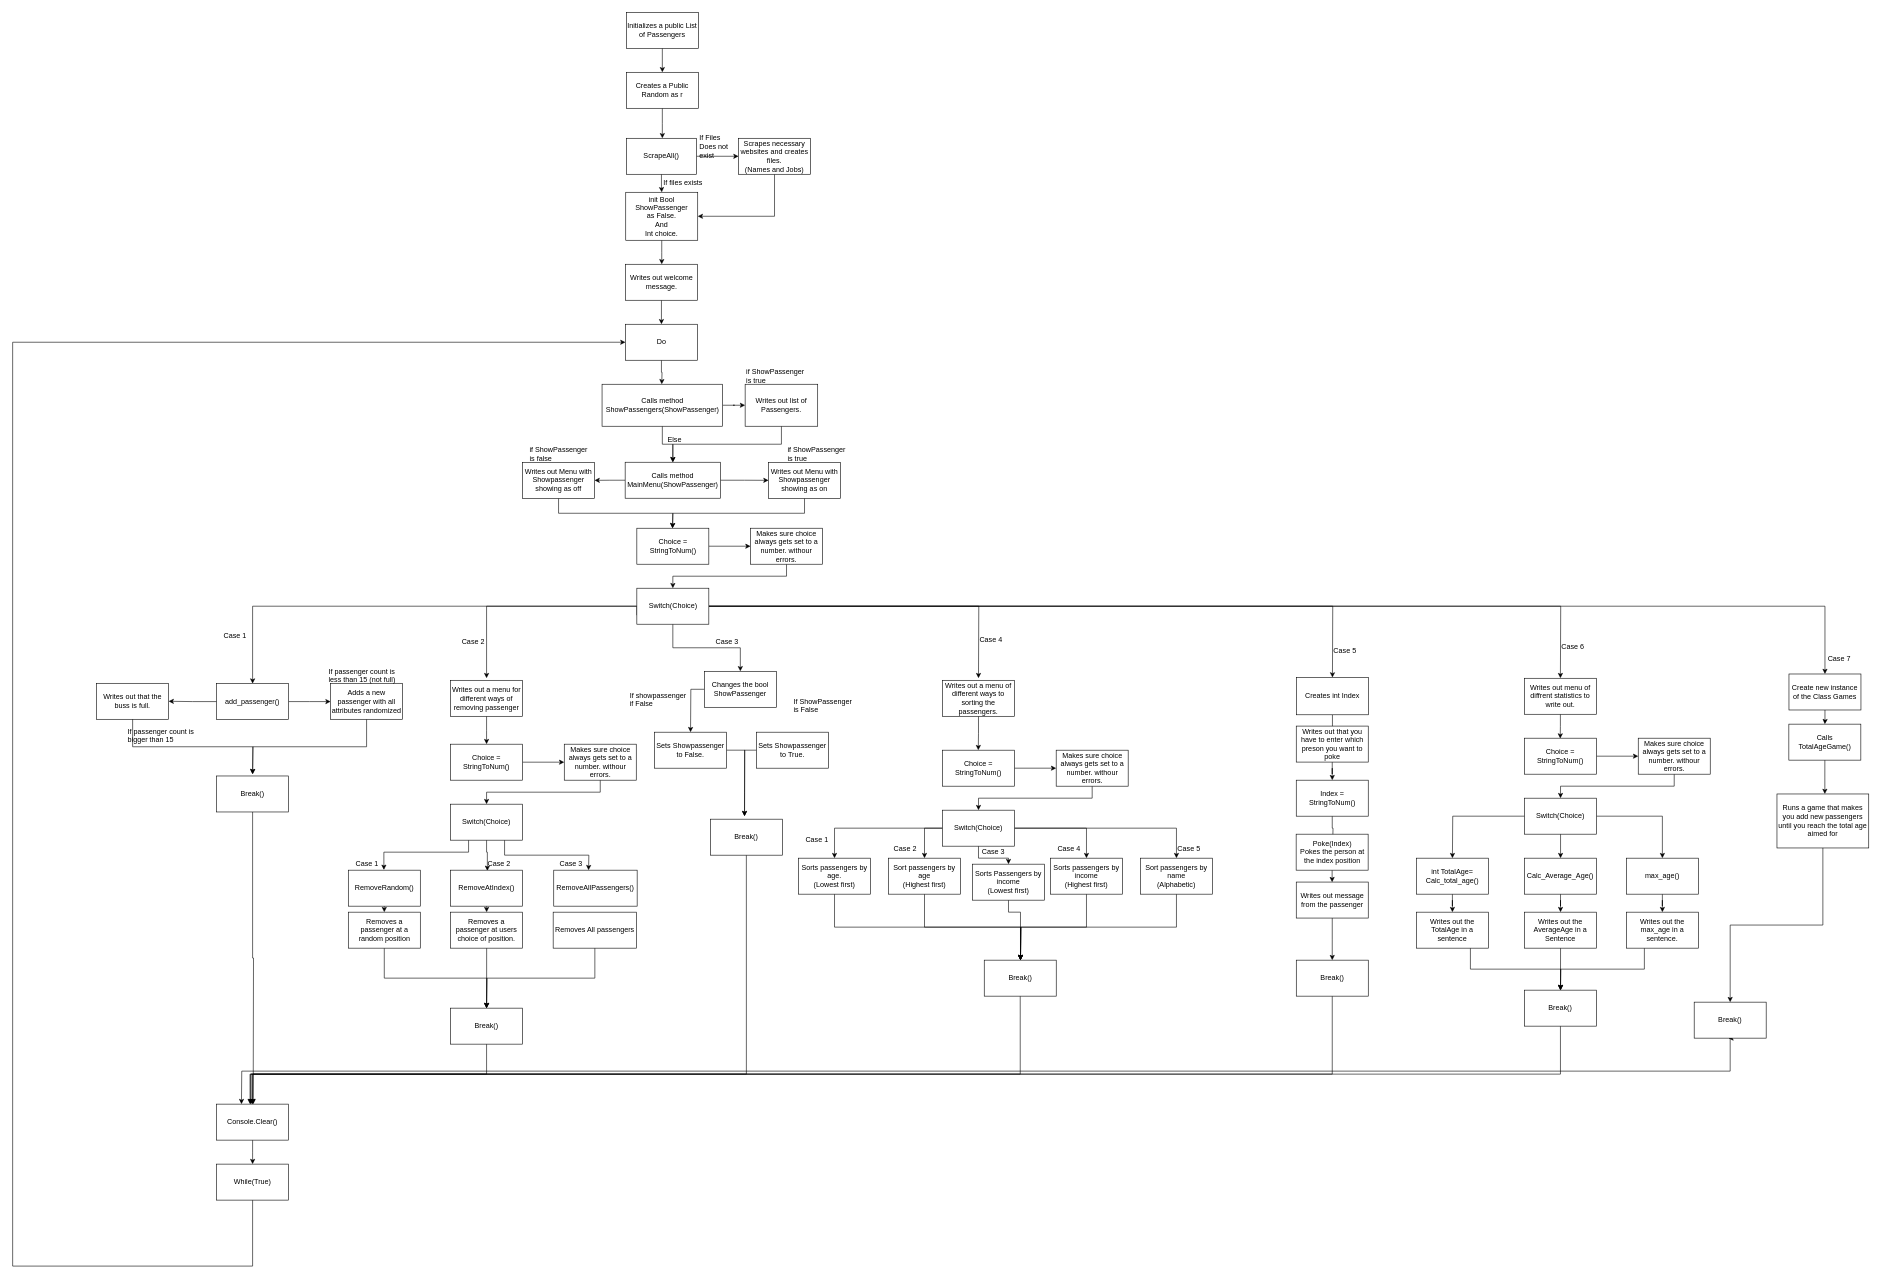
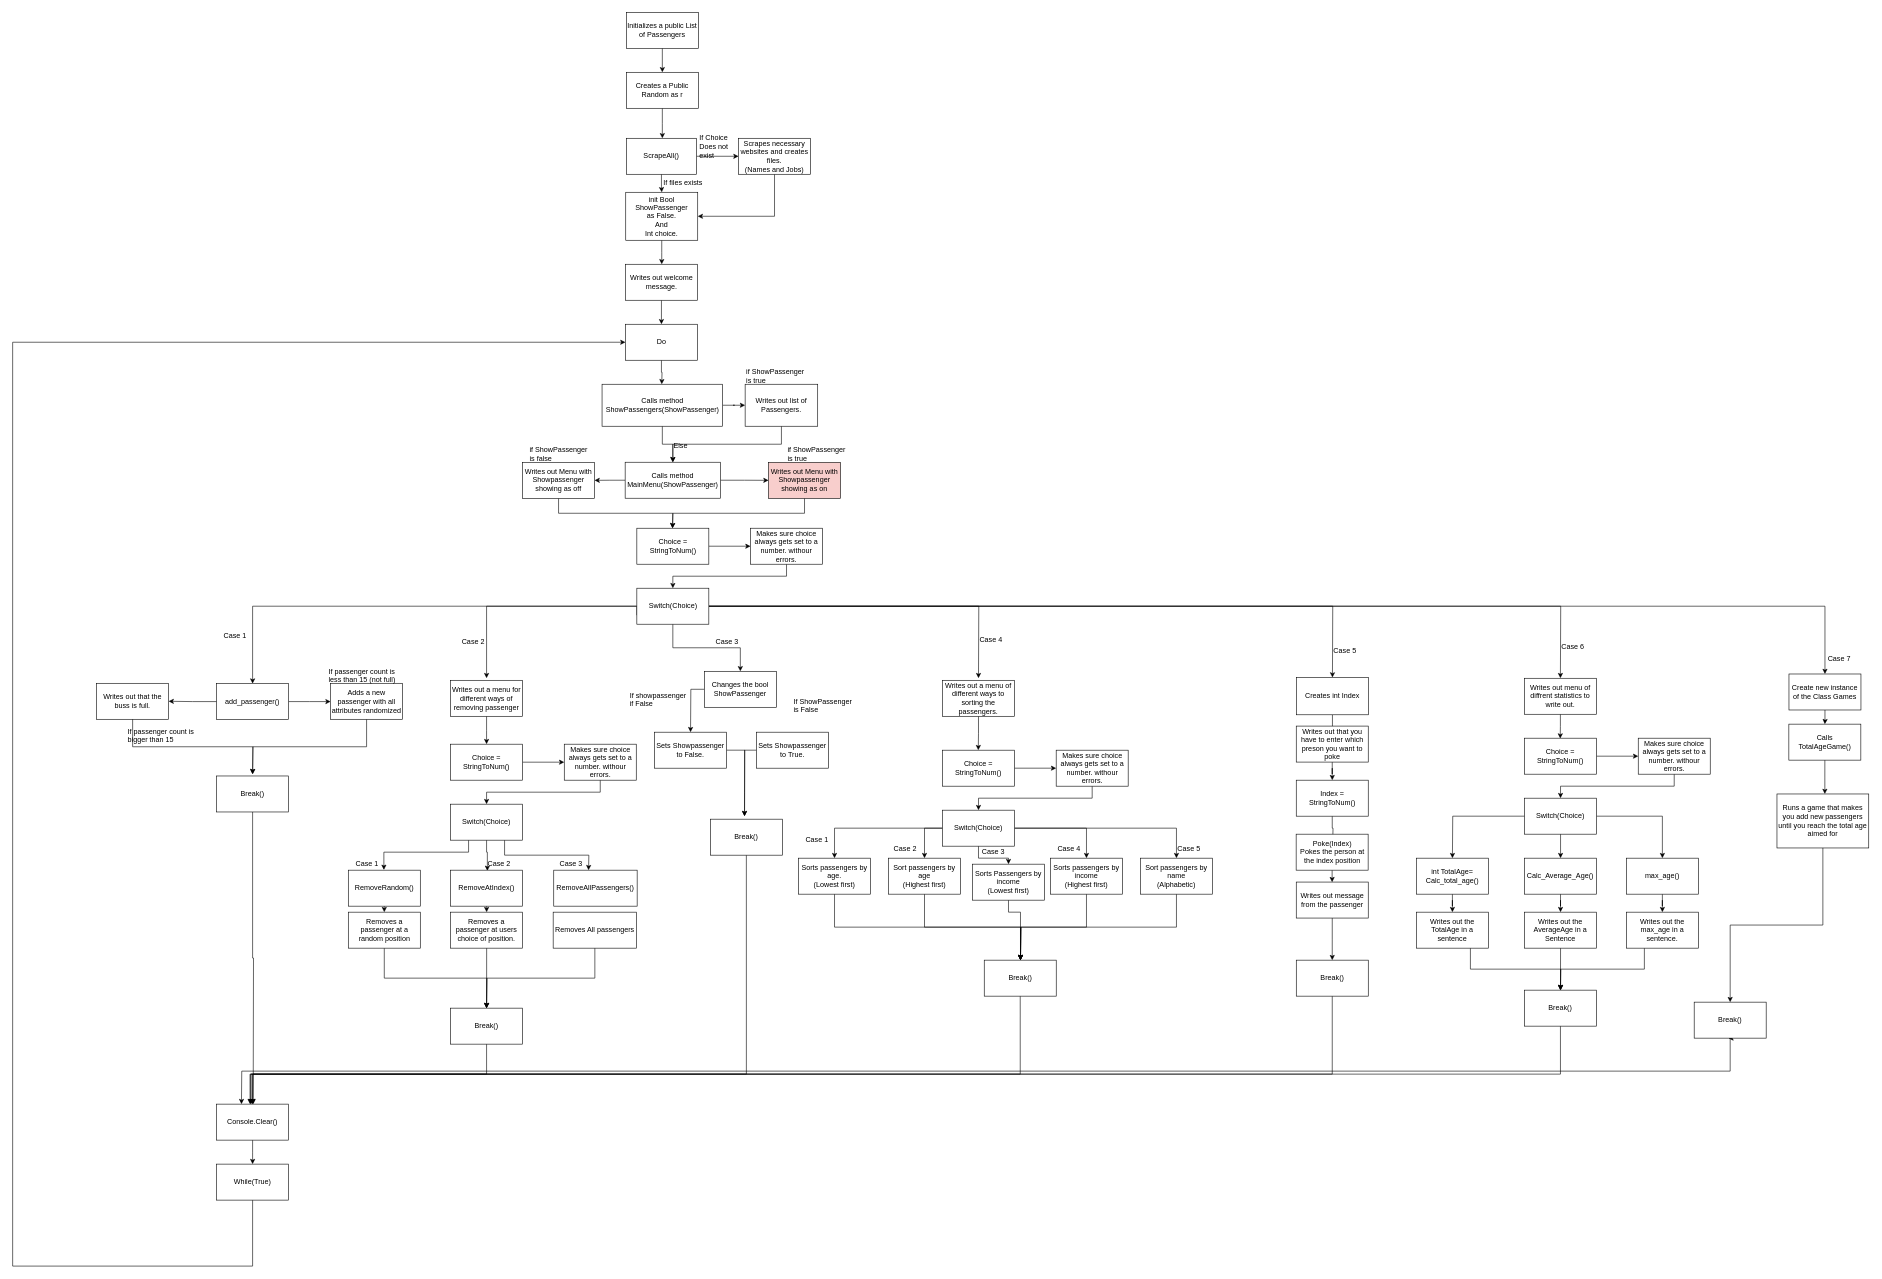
node "If Files Does not exist": label "If Files Does not exist" -> "If Choice Does not exist"
node "Else": moved (678, 440) -> (684, 446)
node "Writes out Menu with Showpassenger showing as on": fillcolor #ffffff -> #f8cecc
